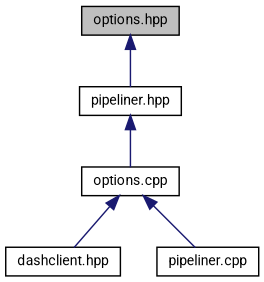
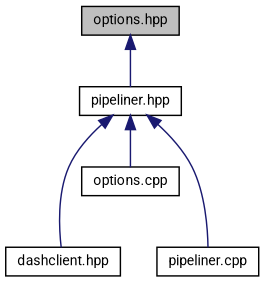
edge "dashclient.hpp" -> "options.cpp": now "dashclient.hpp" -> "pipeliner.hpp"
edge "pipeliner.cpp" -> "options.cpp": now "pipeliner.cpp" -> "pipeliner.hpp"
